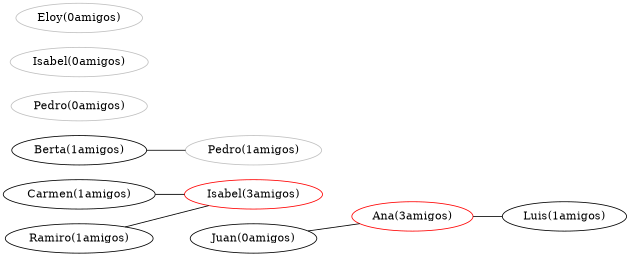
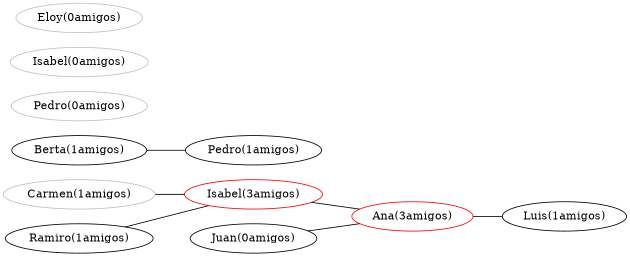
node "Pedro(1amigos)": color gray -> black
node "Carmen(1amigos)": color black -> gray
edge "Isabel(3amigos)" -- "Ana(3amigos)": added
